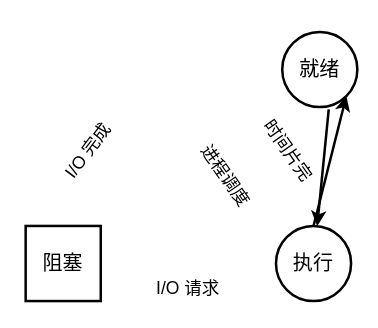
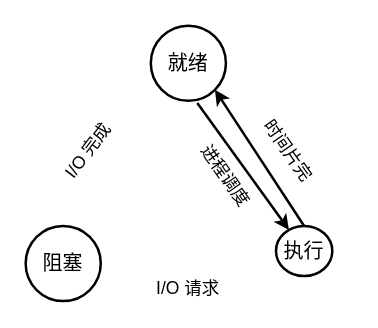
node "就绪": moved (319, 69) -> (188, 63)
node "阻塞": shape rectangle -> ellipse
node "执行": size 75x75 -> 56x50
